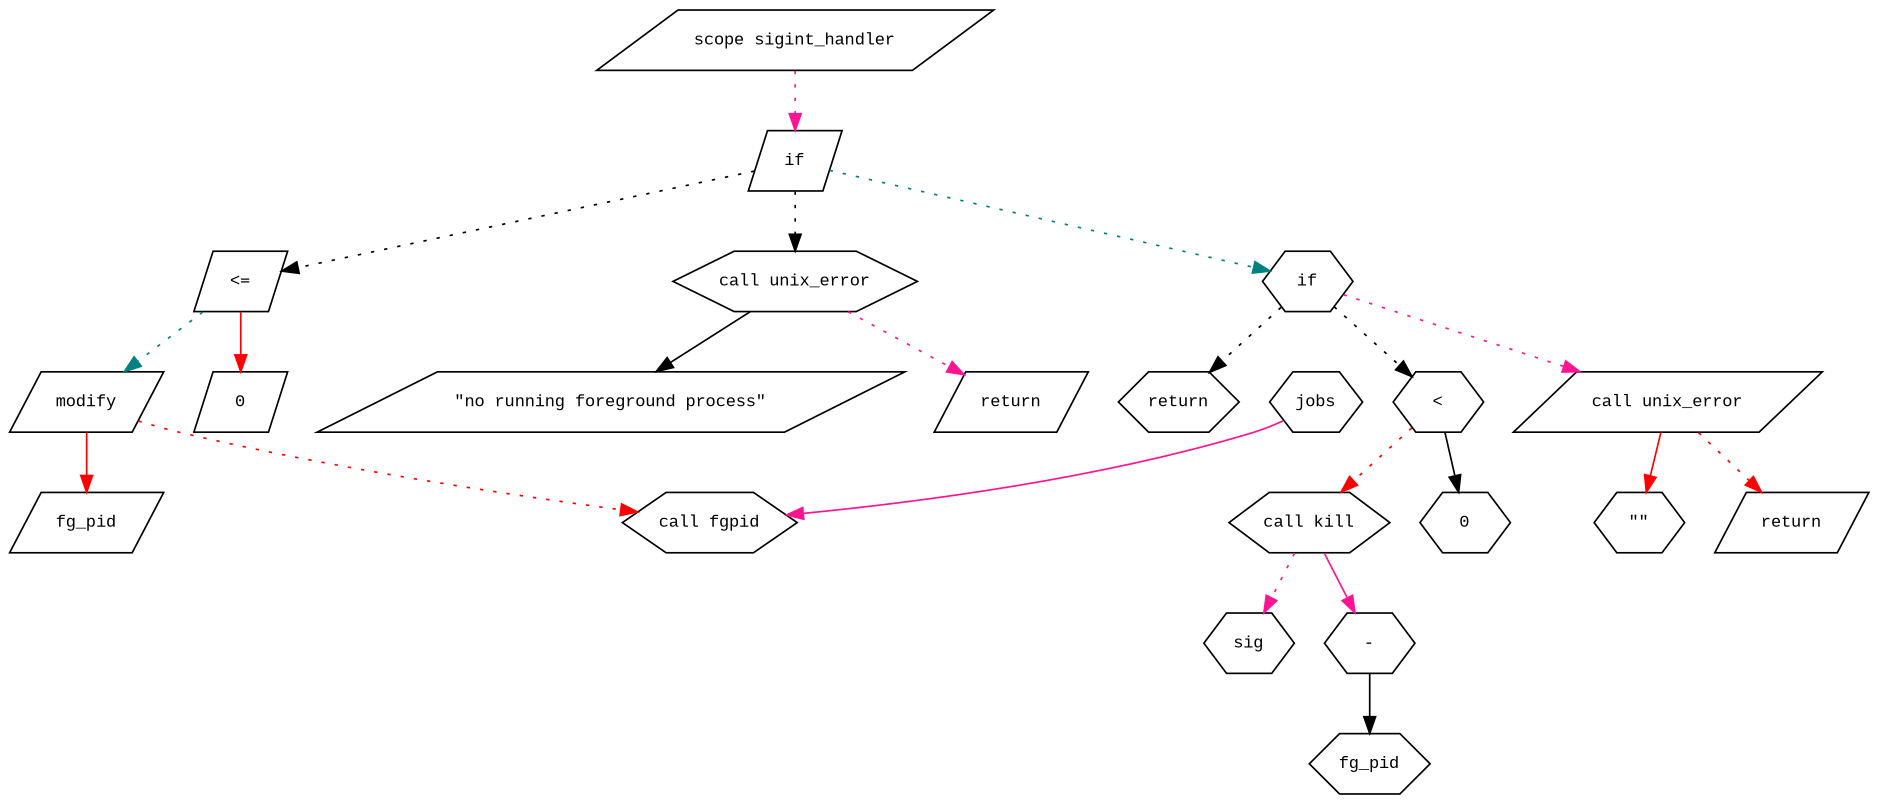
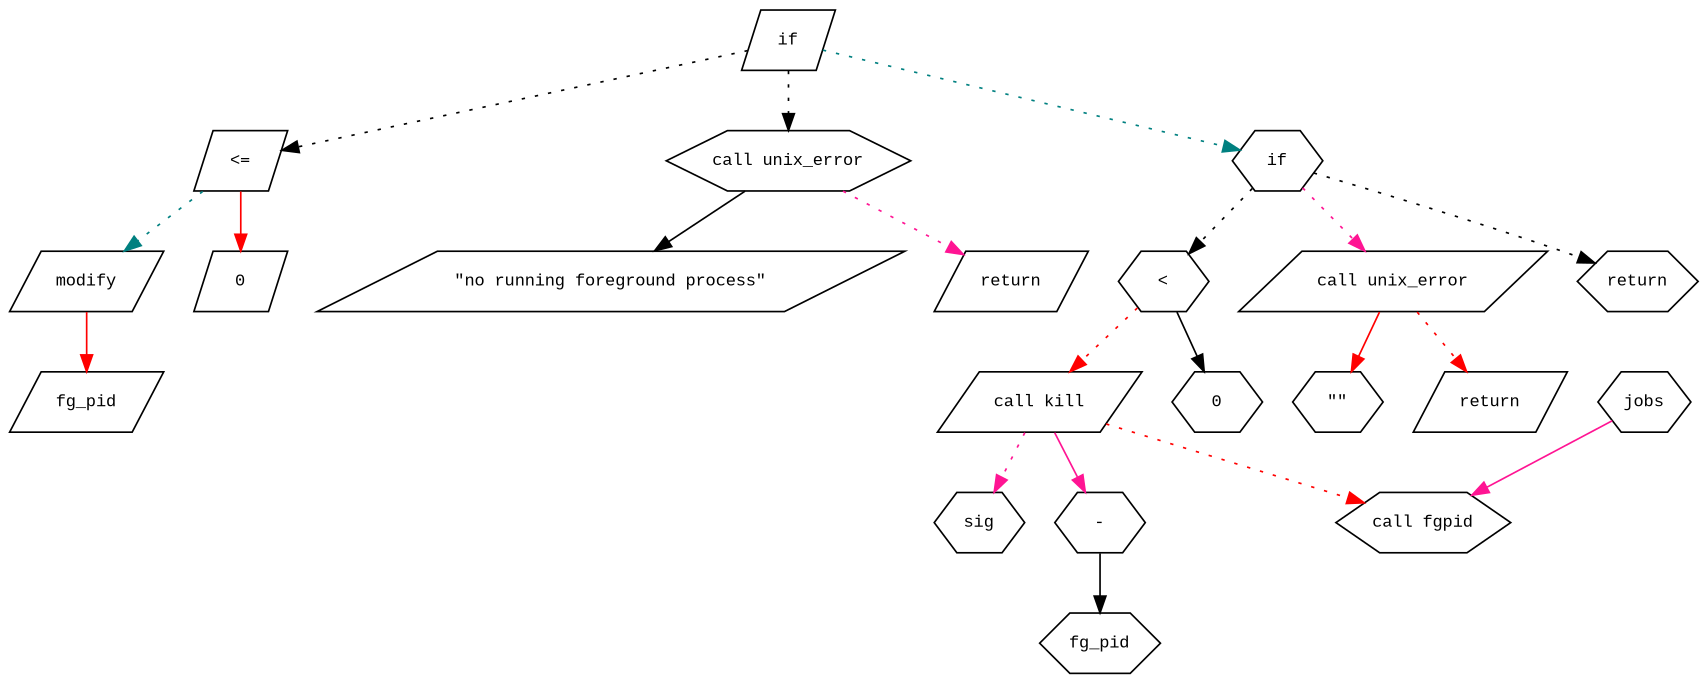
node "scope sigint_handler": removed
edge "modify" -> "call fgpid": now "call kill" -> "call fgpid"
node "call kill": shape hexagon -> parallelogram
